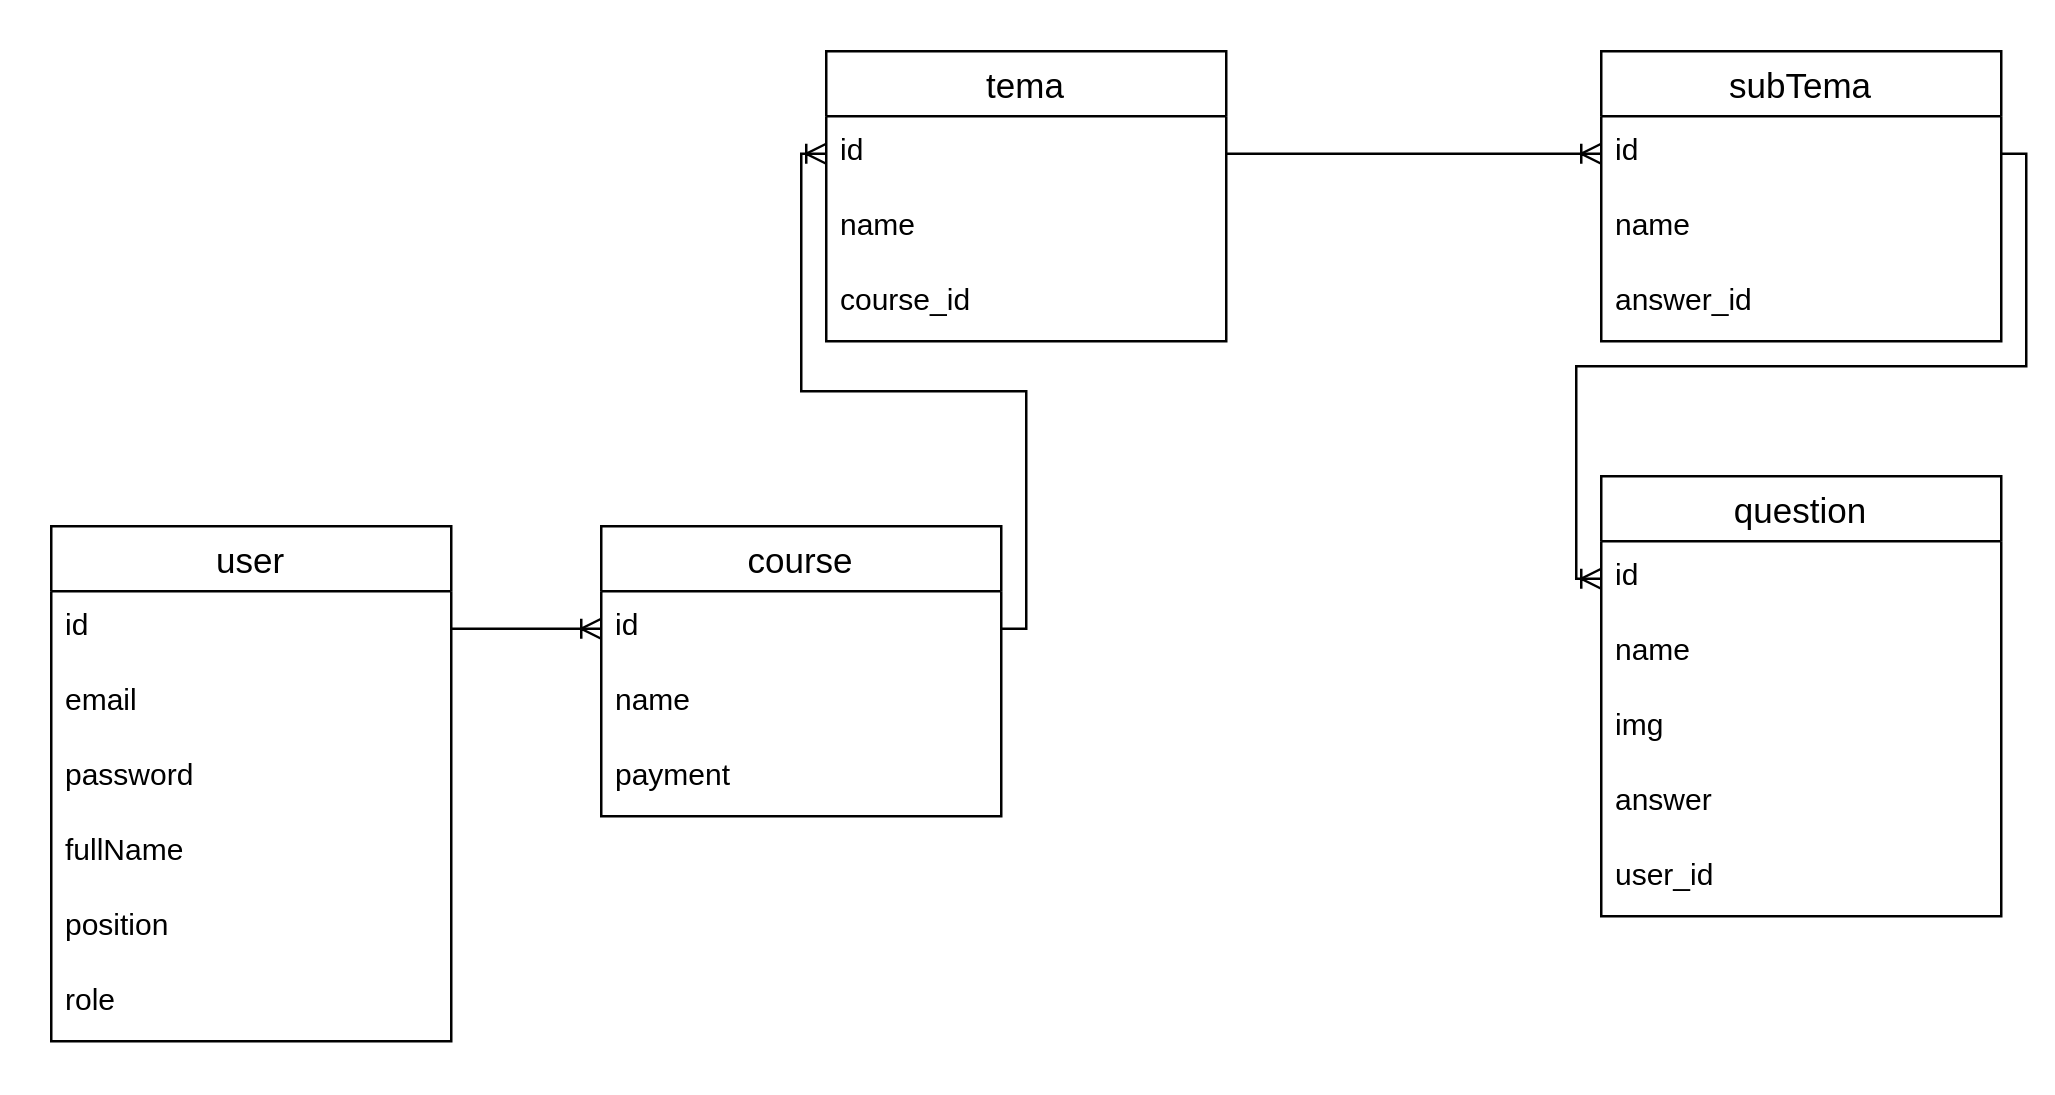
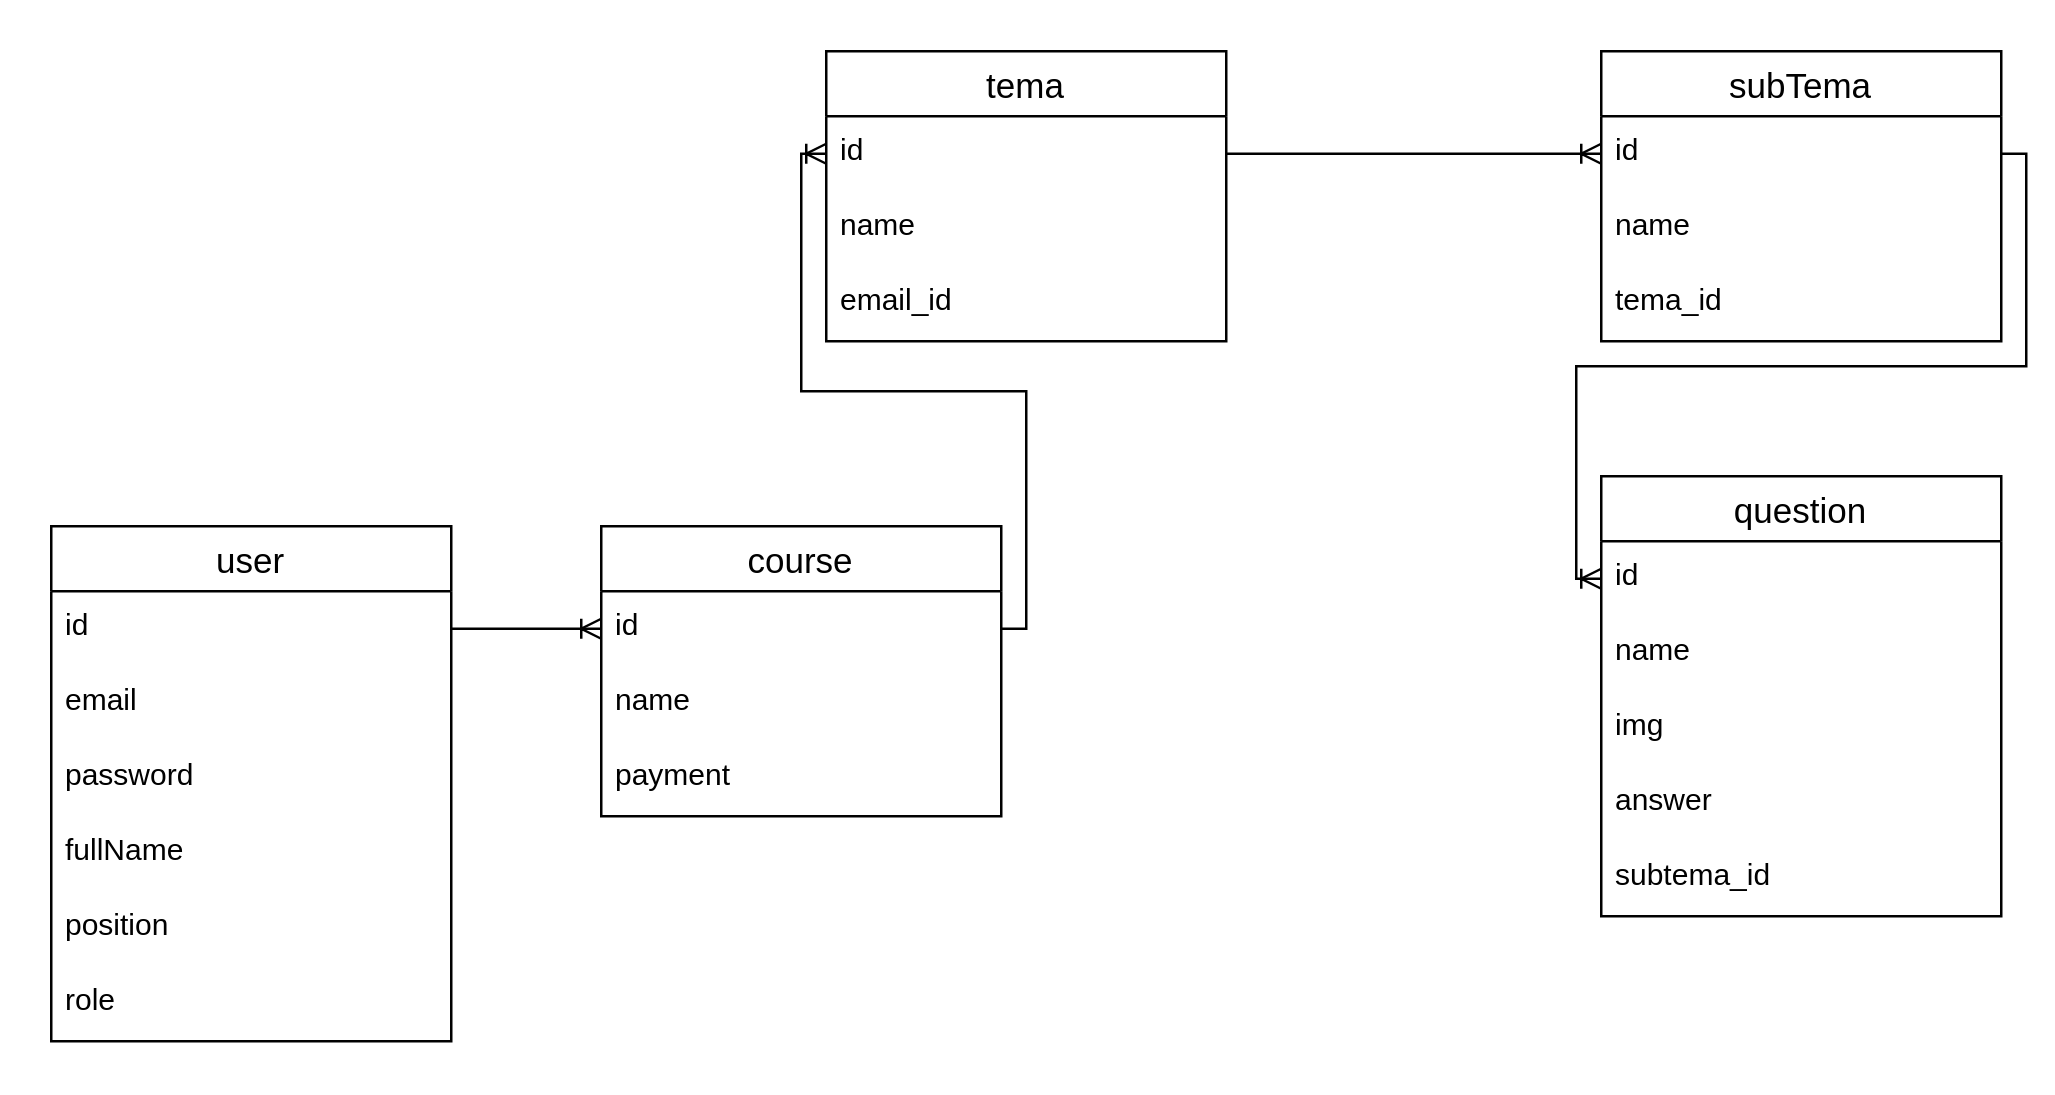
node "course_id": label "course_id" -> "email_id"
node "answer_id": label "answer_id" -> "tema_id"
node "user_id": label "user_id" -> "subtema_id"
